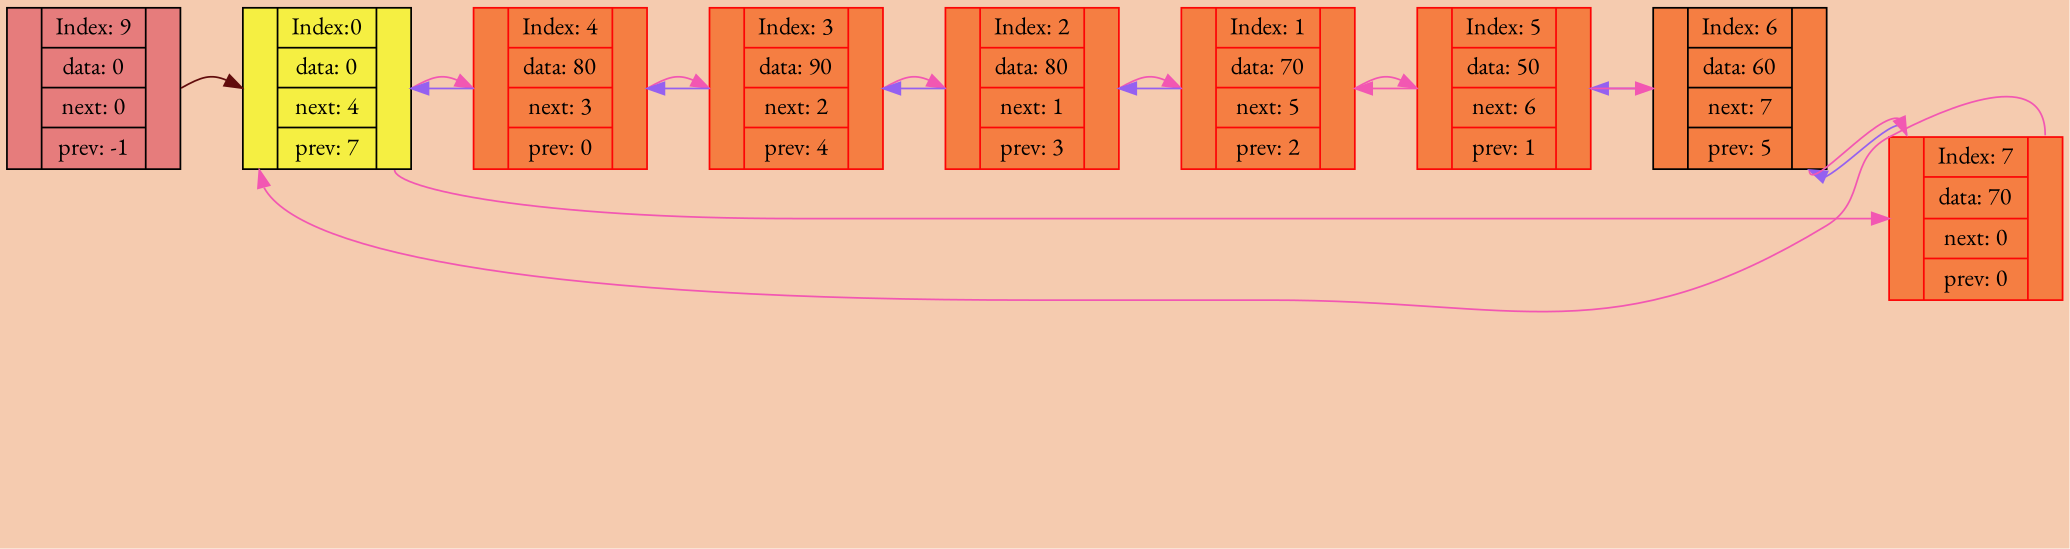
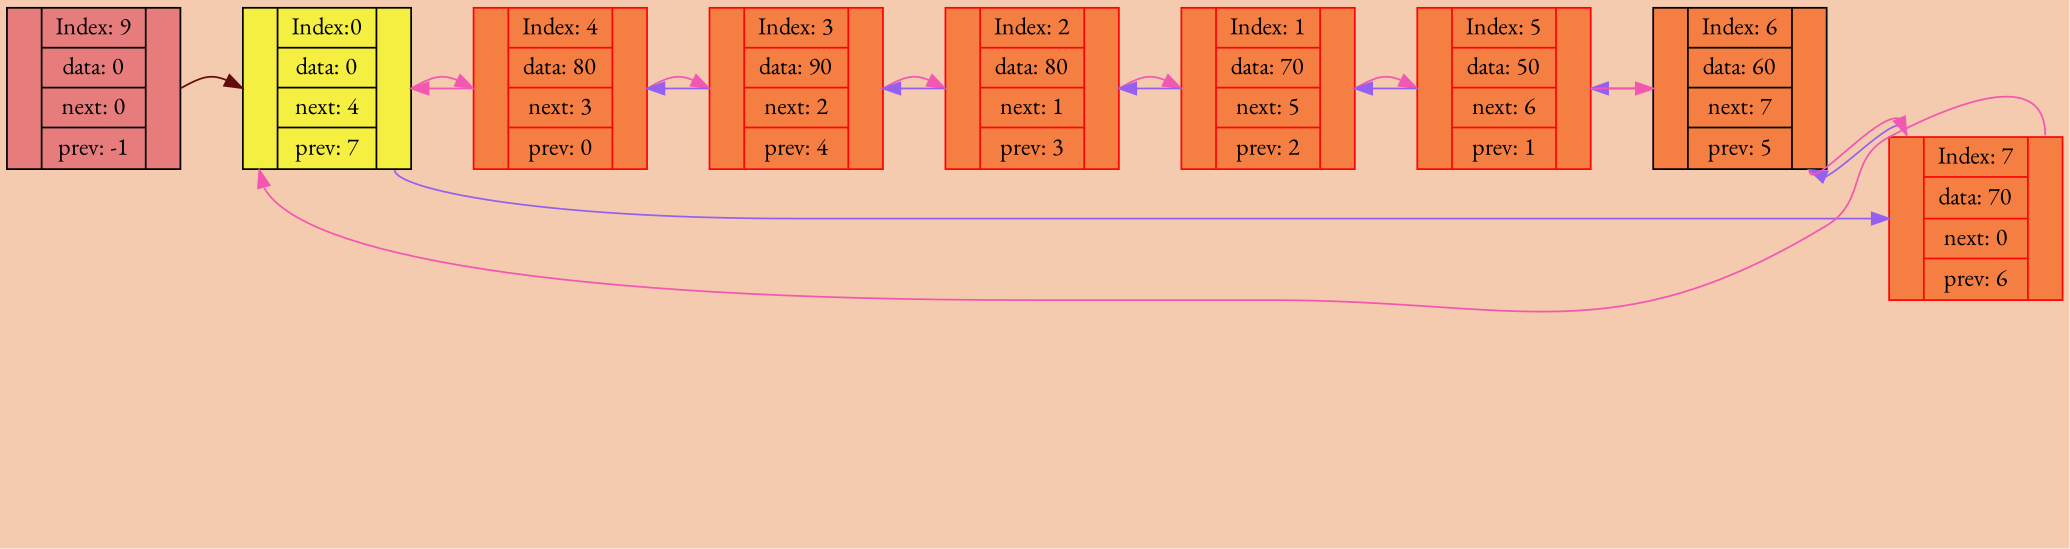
edge "Index: 4" -> "Index:0": color #9560f0 -> #f257b2
edge "Index: 5" -> "Index: 1": color #f257b2 -> #9560f0
edge "Index:0" -> "Index: 7": color #f257b2 -> #9560f0
node "Index: 7": text "prev: 0" -> "prev: 6"
